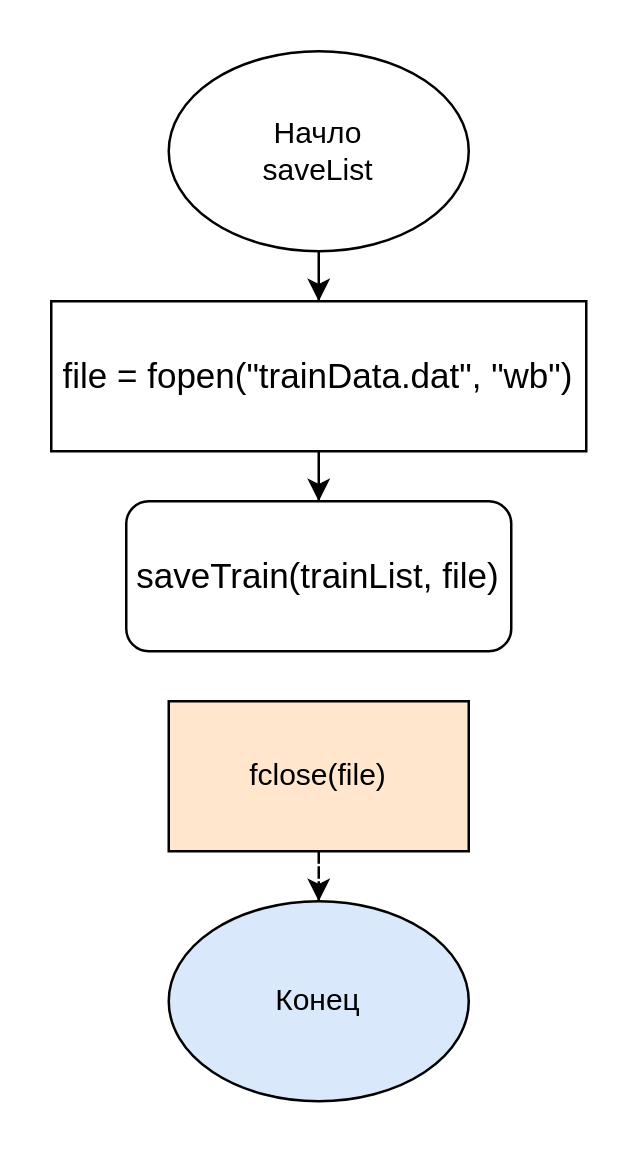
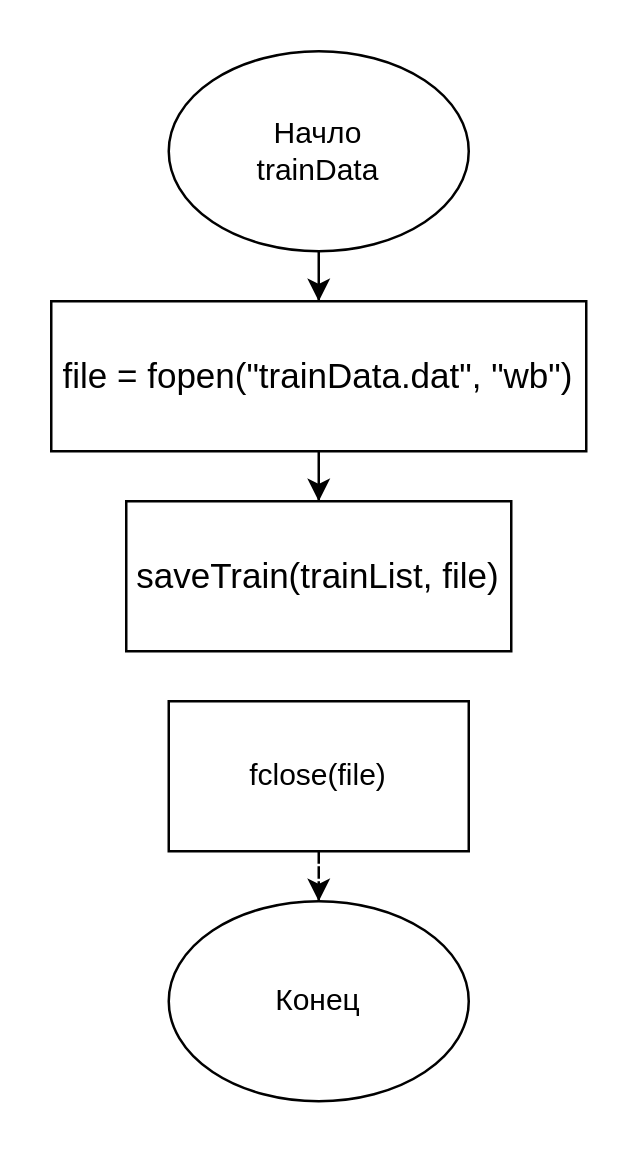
node "Начло saveList": label "Начло saveList" -> "Начло trainData"
node "saveTrain(trainList, file)": shape rounded rectangle -> rectangle
node "fclose(file)": fillcolor #ffe6cc -> #ffffff
node "Конец": fillcolor #dae8fc -> #ffffff
